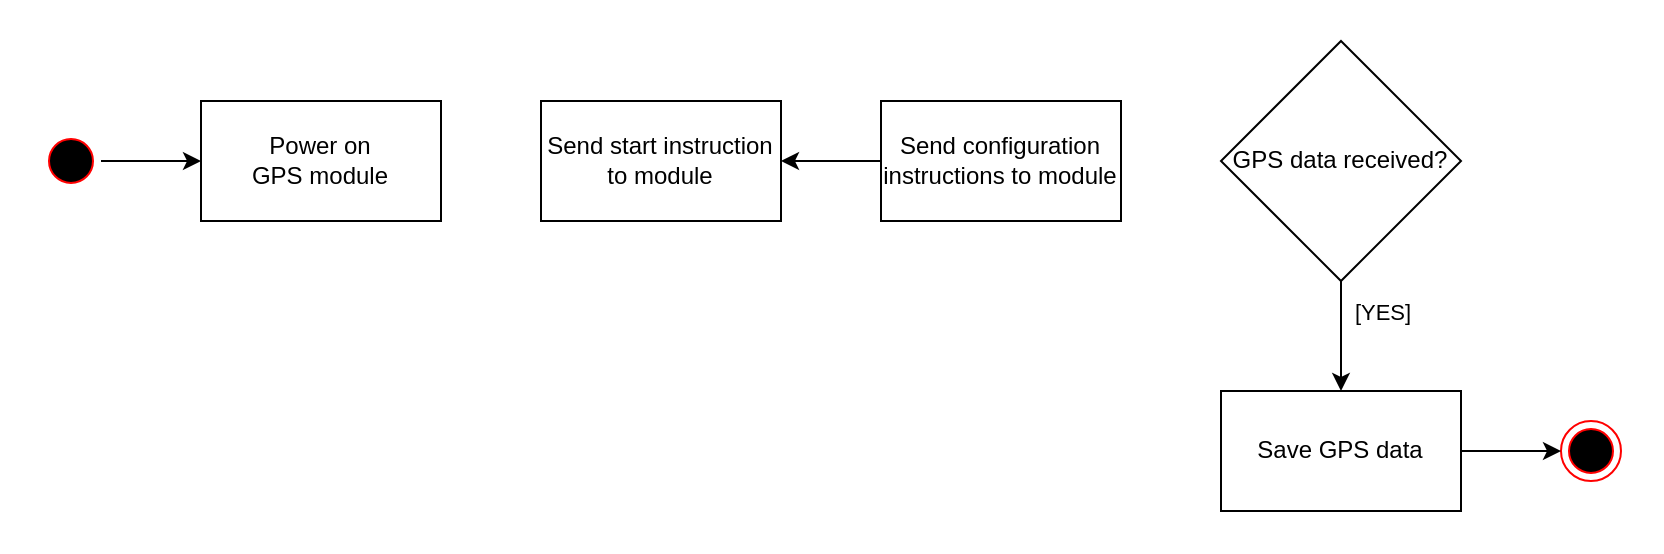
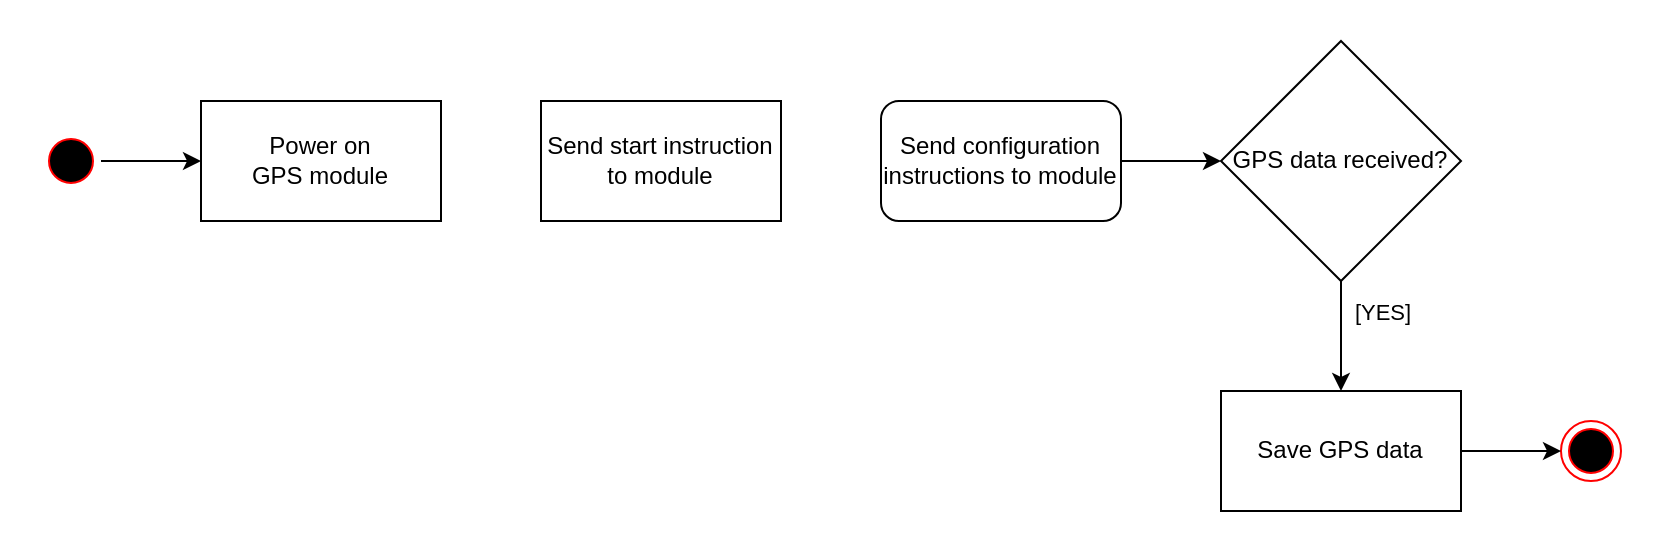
edge "Send configuration instructions to module" -> "Send start instruction to module": now "Send configuration instructions to module" -> "GPS data received?"
node "Send configuration instructions to module": shape rectangle -> rounded rectangle
